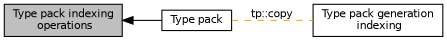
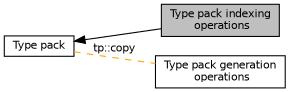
edge "Type pack" -> "Type pack indexing operations": reversed
node "Type pack generation indexing": label "Type pack generation indexing" -> "Type pack generation operations"
